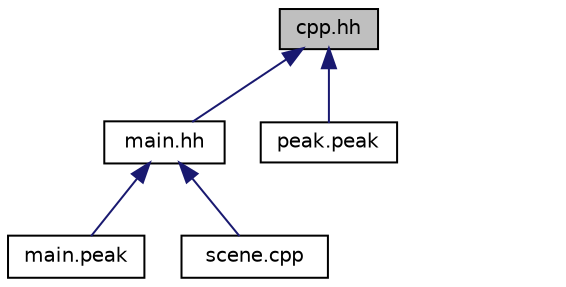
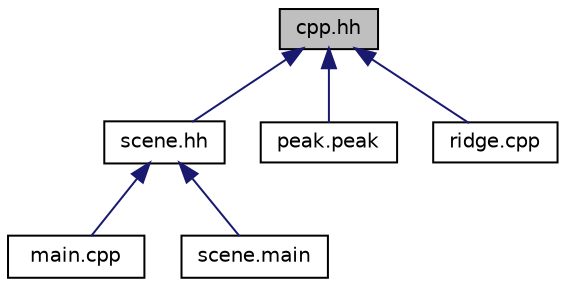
node "main.hh": label "main.hh" -> "scene.hh"
node "ridge.cpp": added
node "main.peak": label "main.peak" -> "main.cpp"
node "scene.cpp": label "scene.cpp" -> "scene.main"
